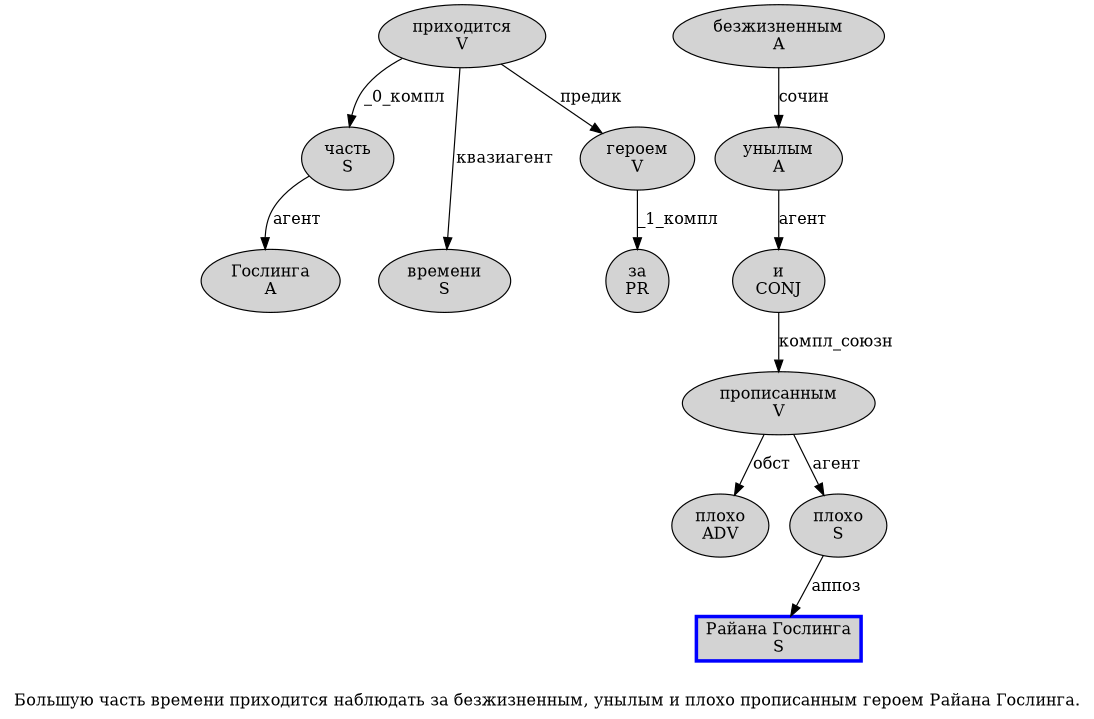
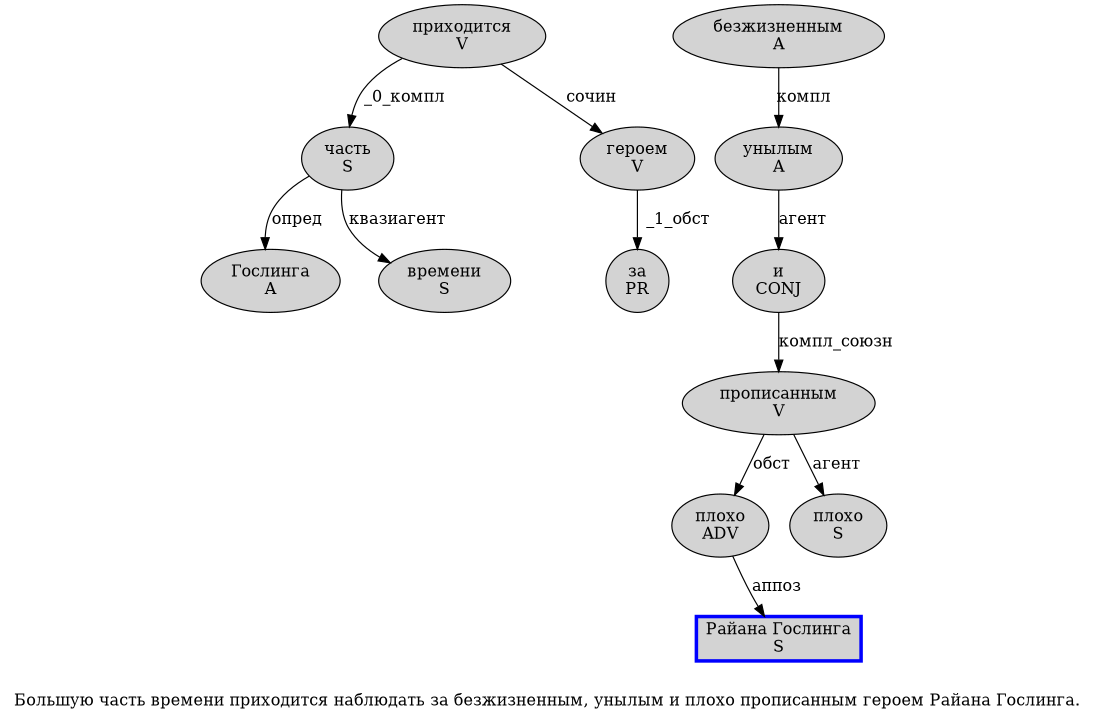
edge "приходится V" -> "героем V": label "предик" -> "сочин"
edge "безжизненным A" -> "унылым A": label "сочин" -> "компл"
edge "приходится V" -> "времени S": now "часть S" -> "времени S"
edge "часть S" -> "Гослинга A": label "агент" -> "опред"
edge "героем V" -> "за PR": label "_1_компл" -> "_1_обст"
edge "плохо S" -> "Райана Гослинга S": now "плохо ADV" -> "Райана Гослинга S"
